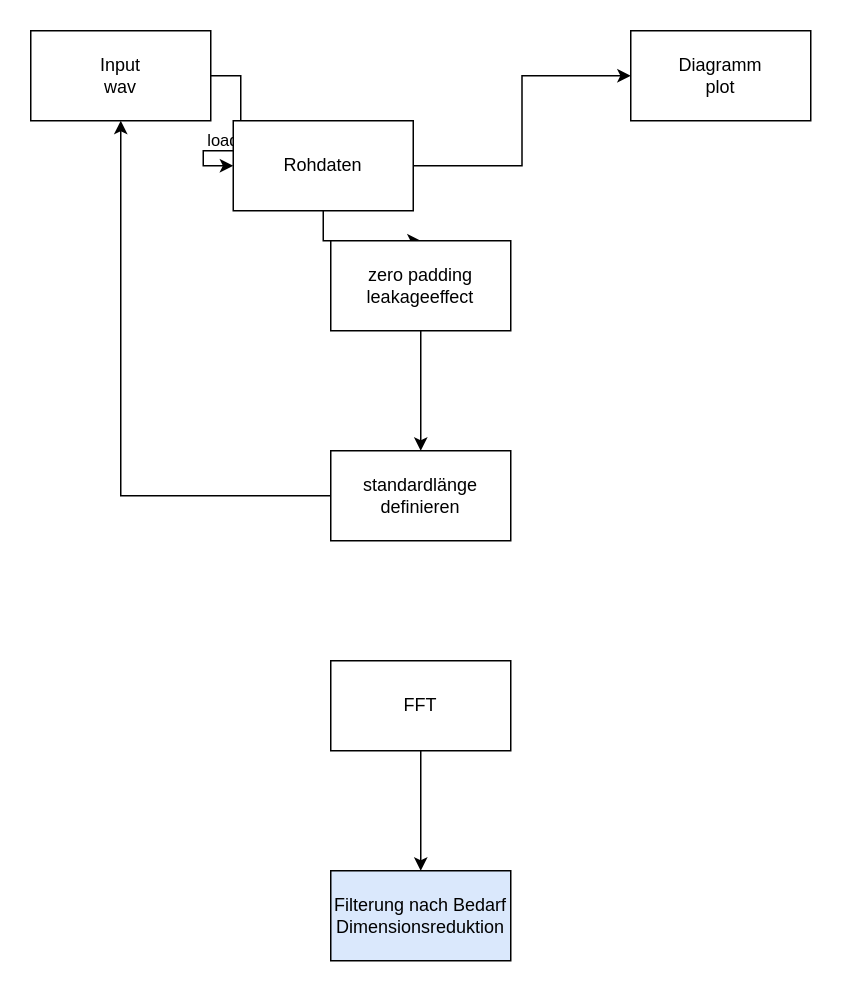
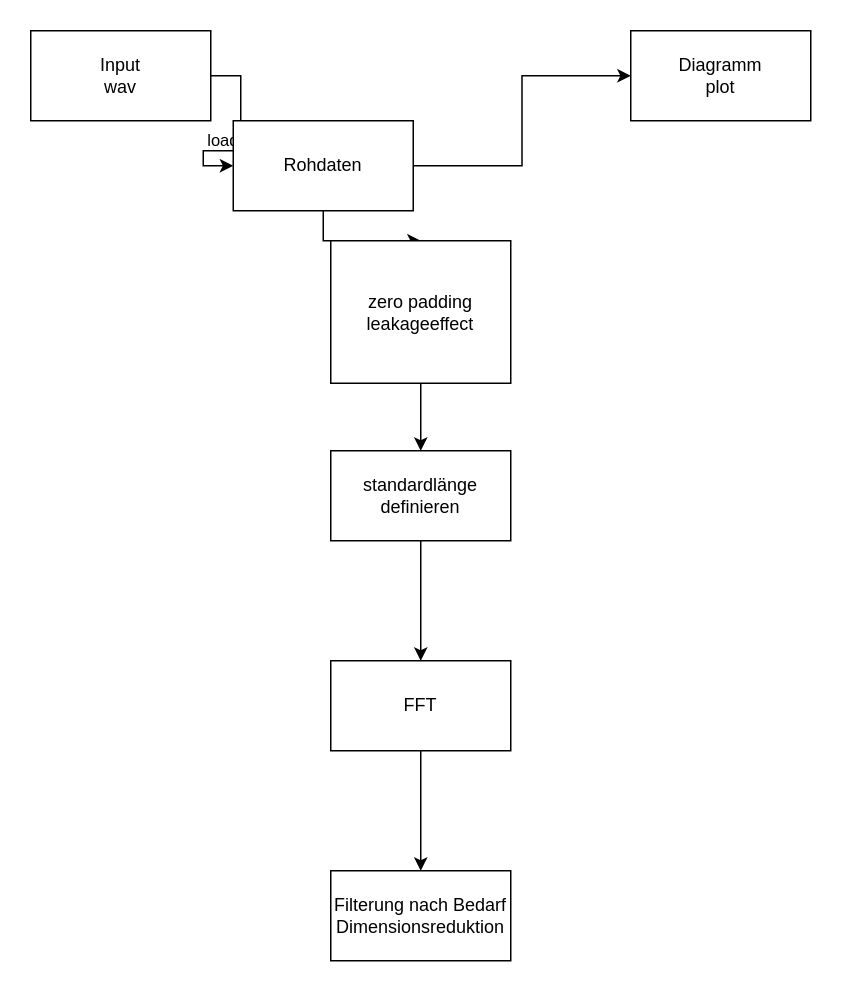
node "zero padding leakageeffect": size 180x90 -> 180x143
edge "standardlänge definieren" -> "Input wav": now "standardlänge definieren" -> "FFT"
node "Filterung nach Bedarf Dimensionsreduktion": fillcolor #dae8fc -> #ffffff
